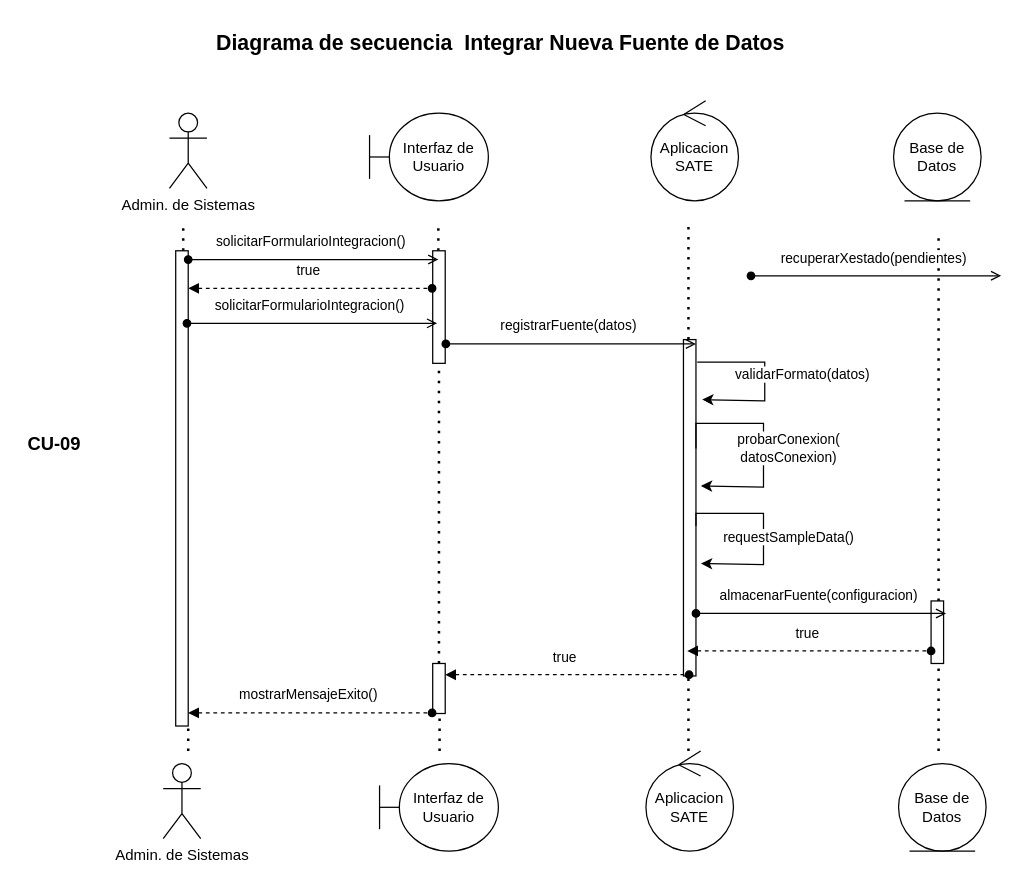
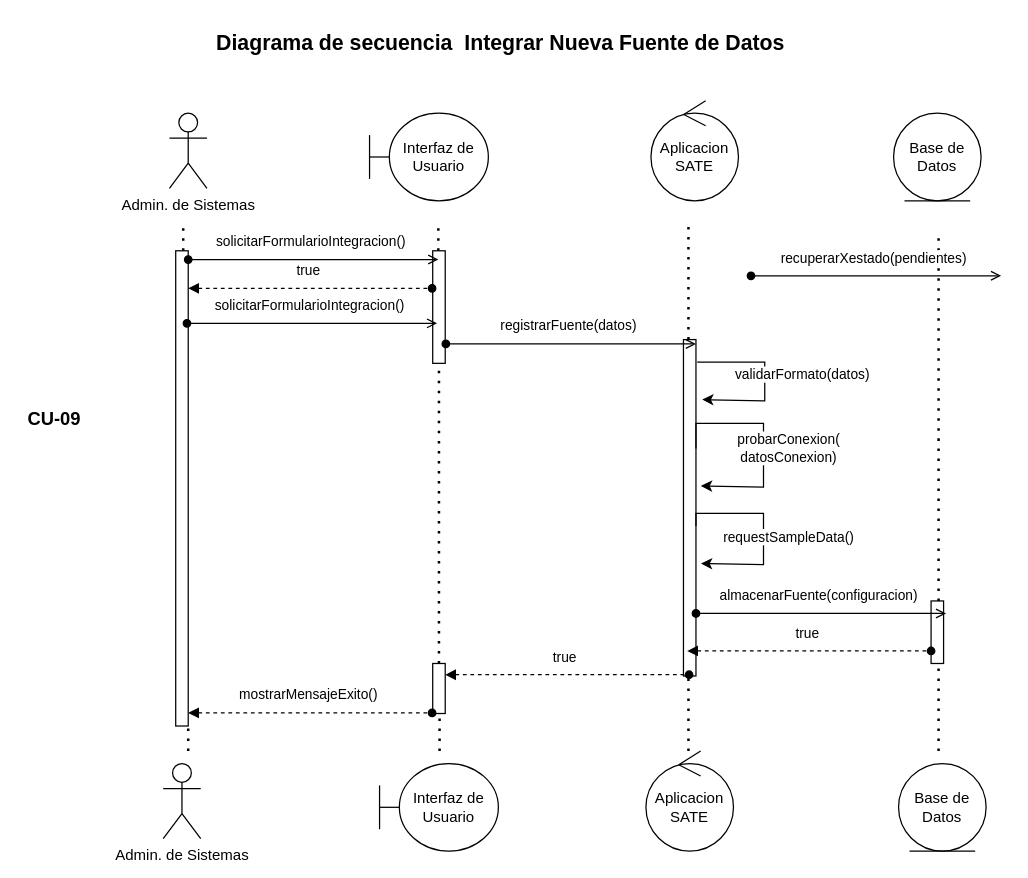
node "CU-09": moved (69, 451) -> (69, 426)
